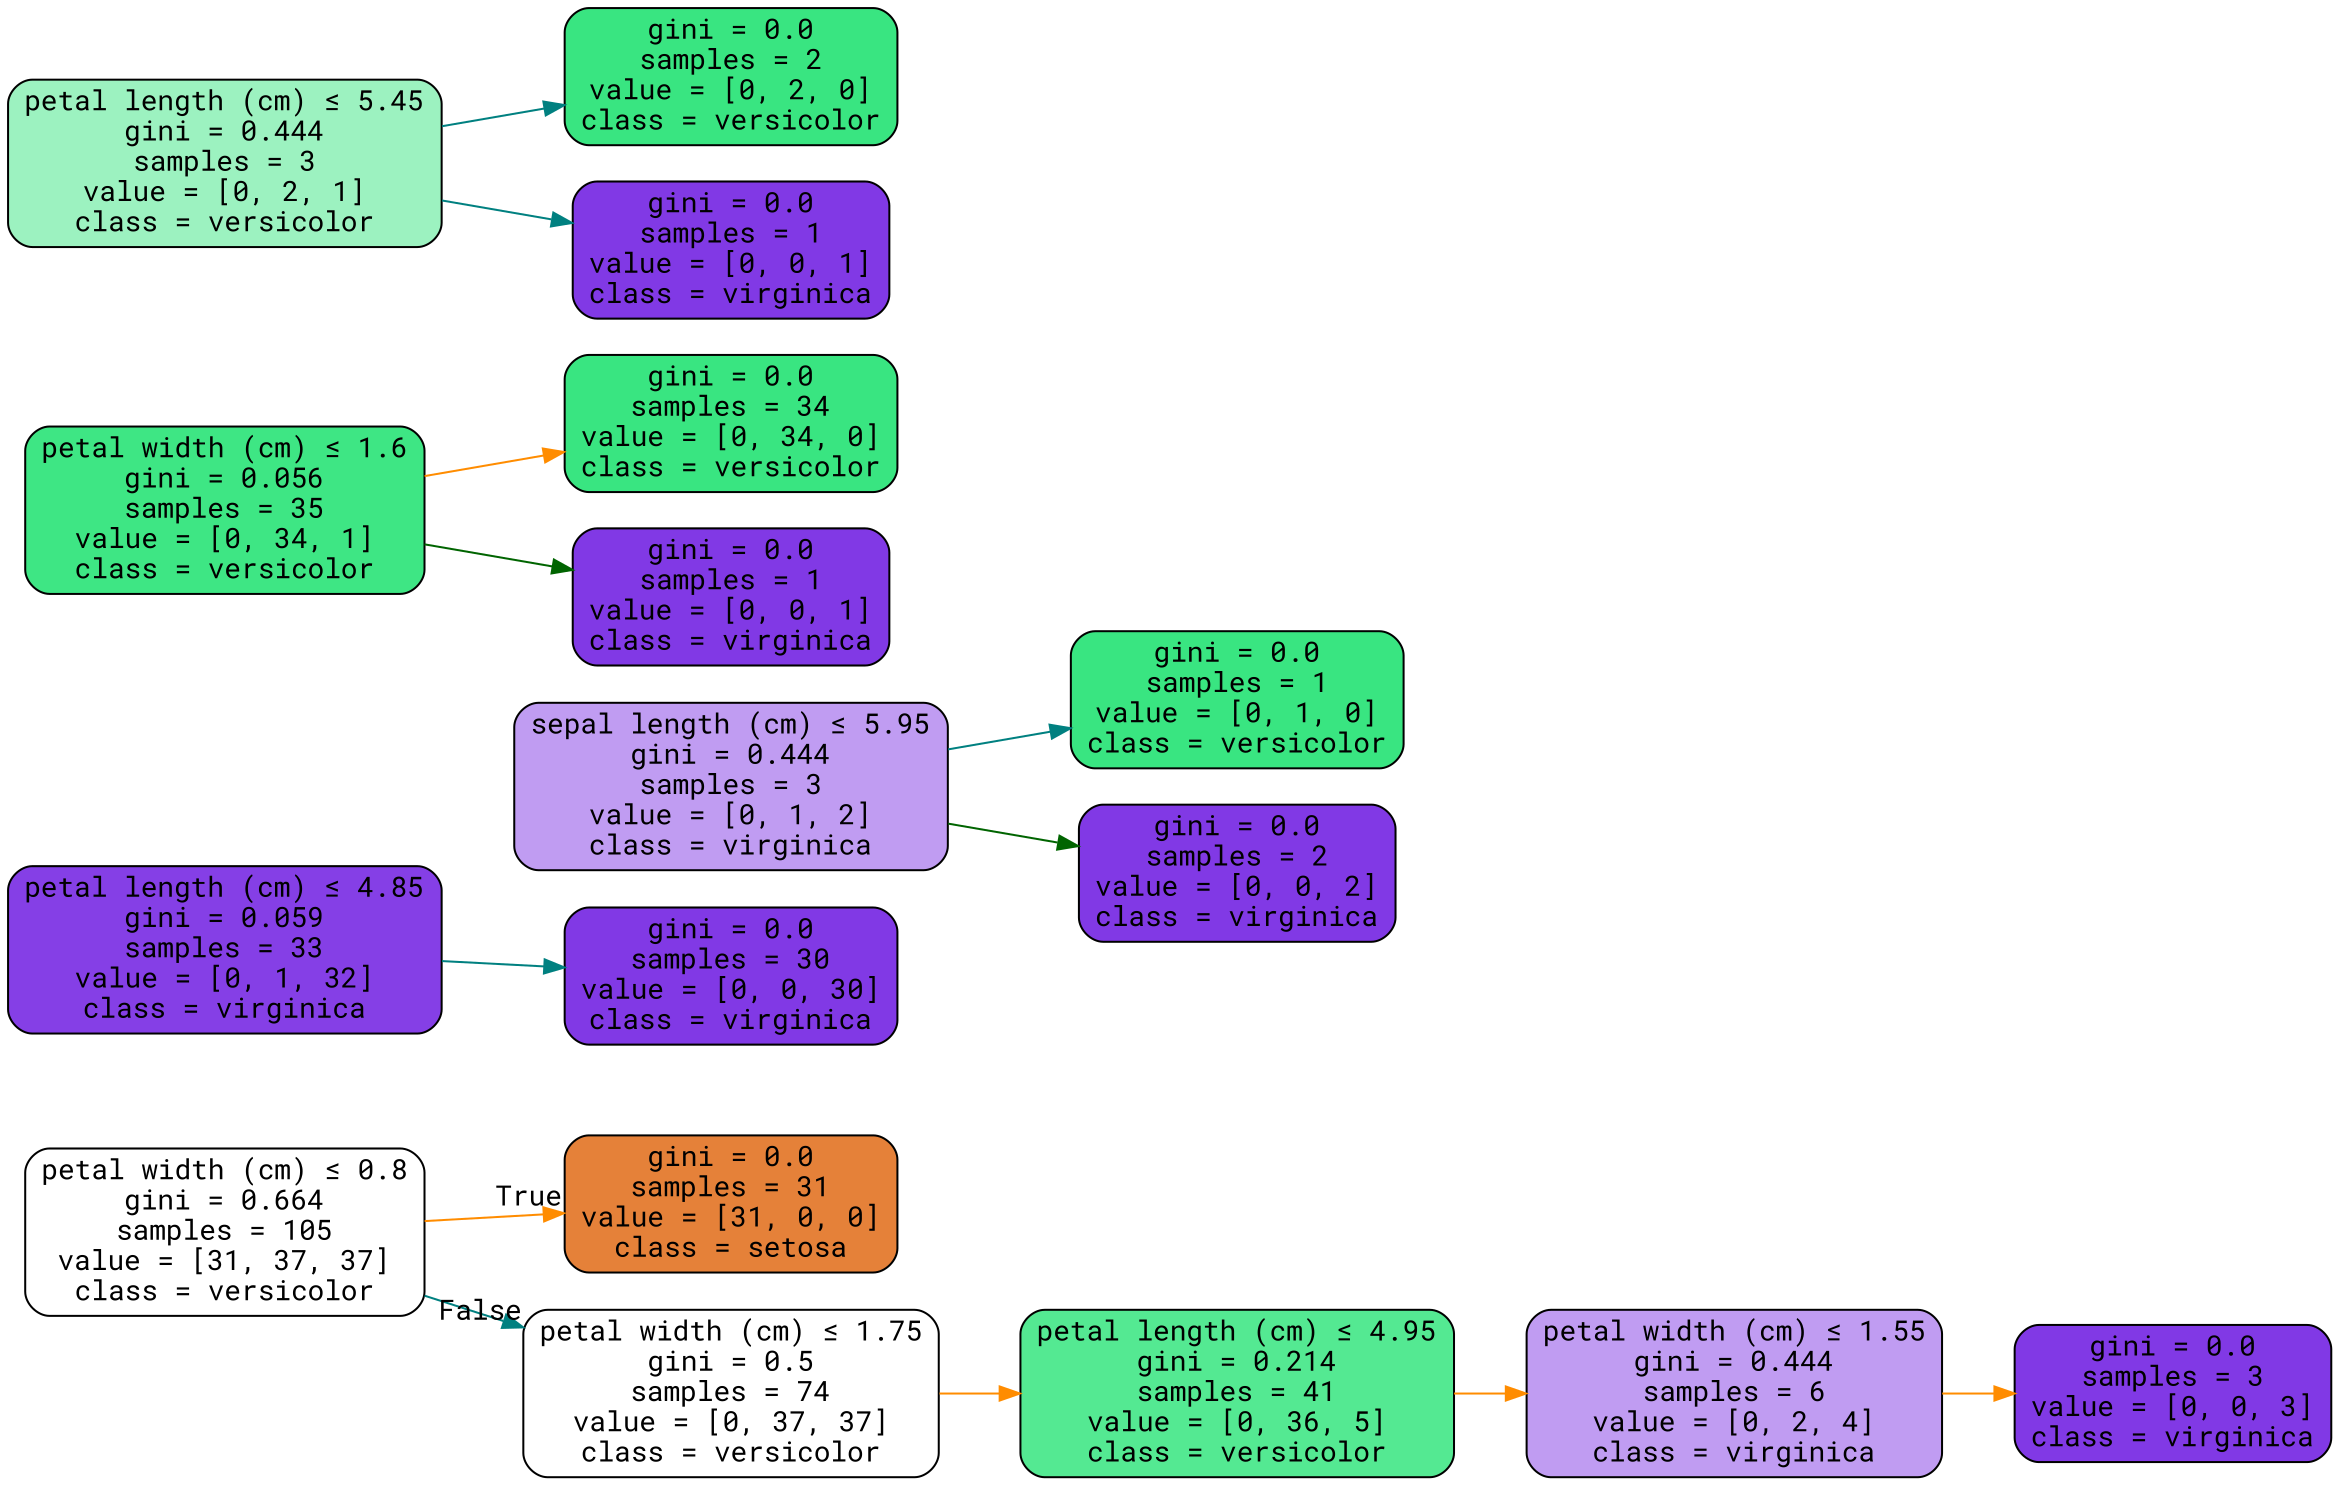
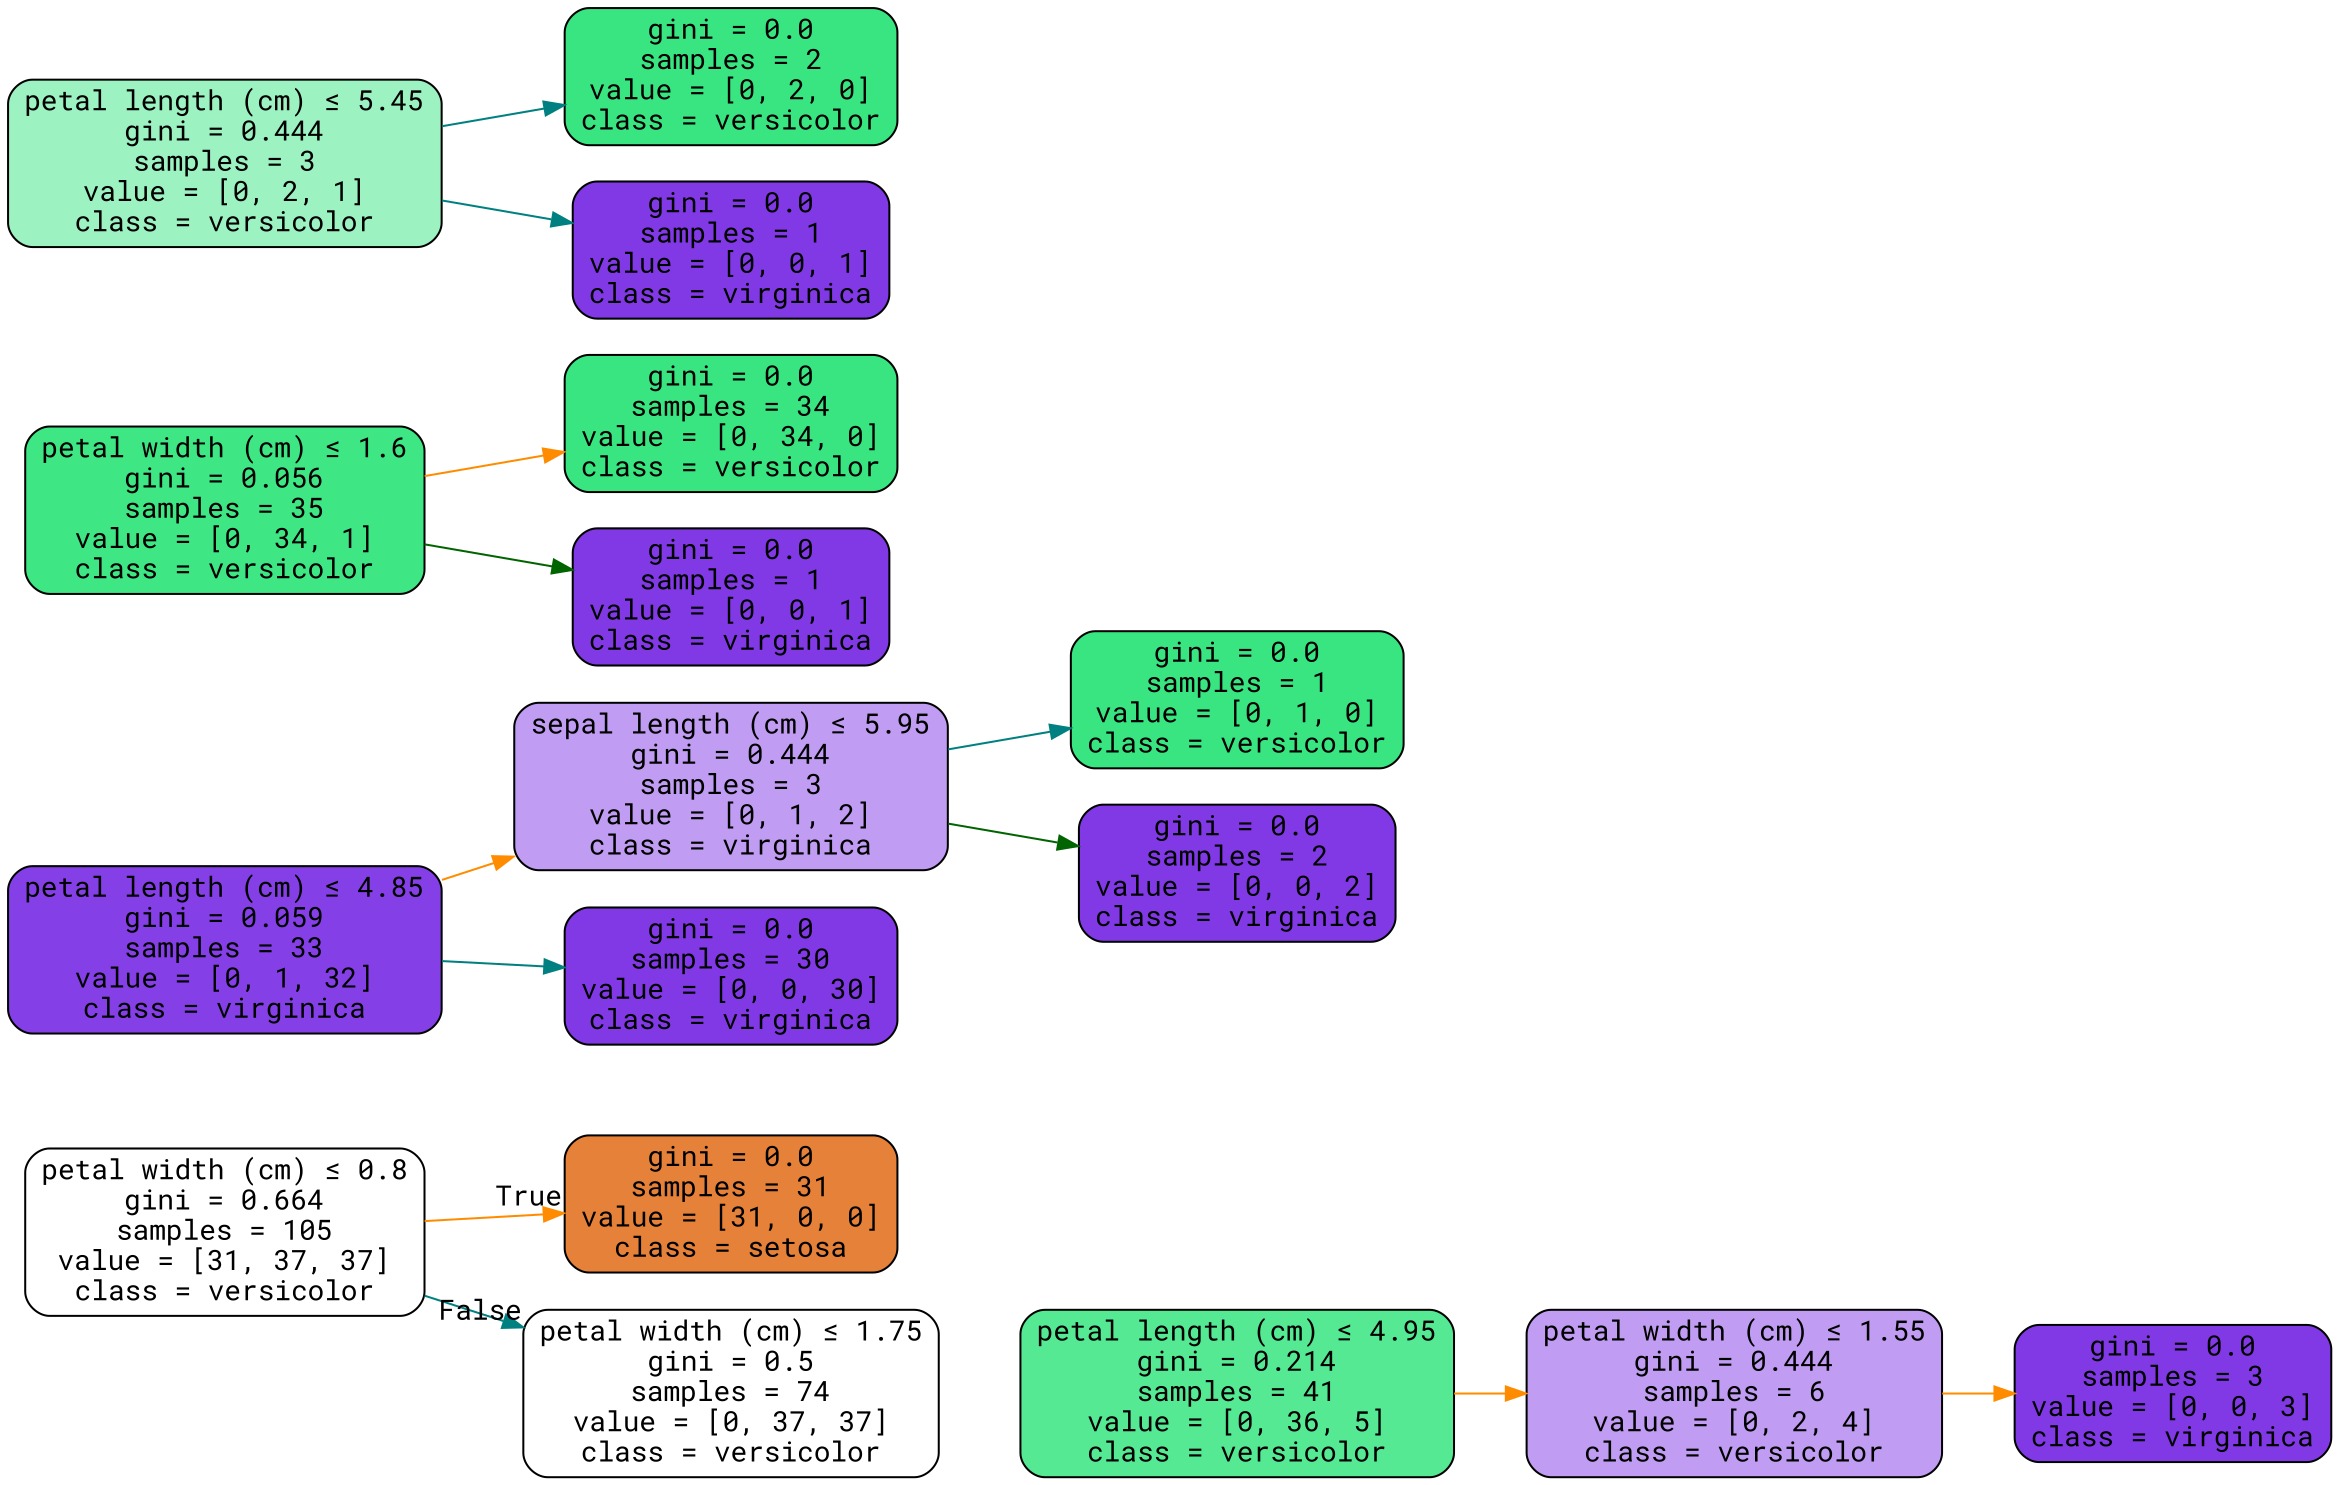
edge "petal length (cm) ≤ 4.85" -> "sepal length (cm) ≤ 5.95": added
edge "petal width (cm) ≤ 1.75" -> "petal length (cm) ≤ 4.95": removed
node "petal width (cm) ≤ 1.55": text "class = virginica" -> "class = versicolor"
